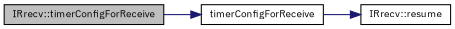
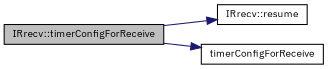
edge "timerConfigForReceive" -> "IRrecv::resume": now "IRrecv::timerConfigForReceive" -> "IRrecv::resume"
